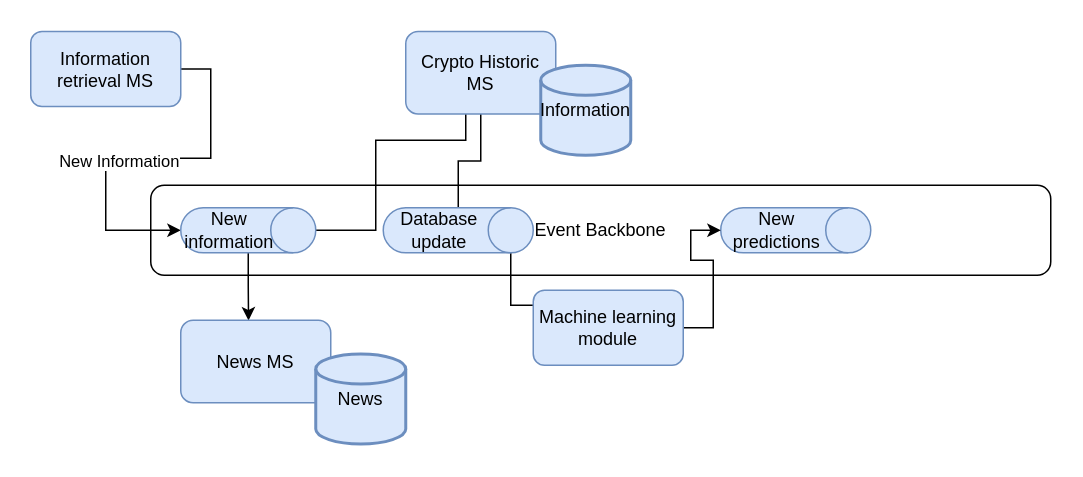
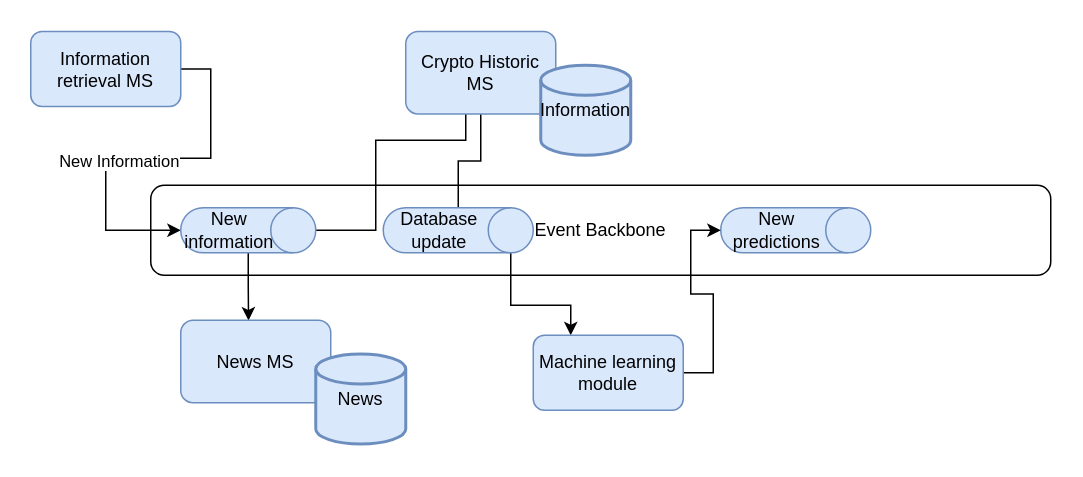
node "Machine learning module": moved (608, 328) -> (608, 373)
